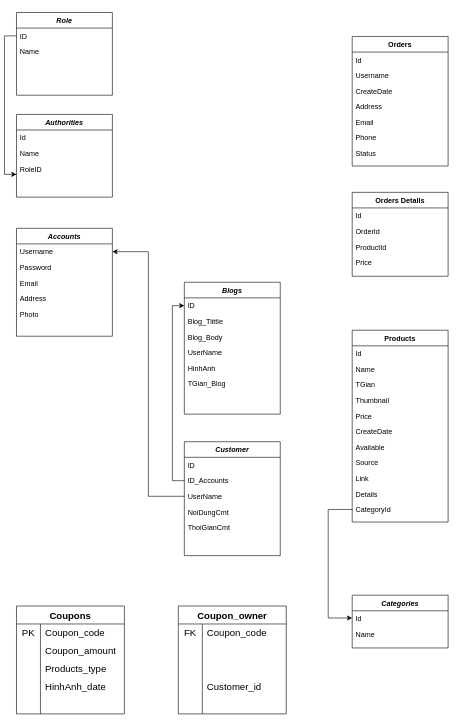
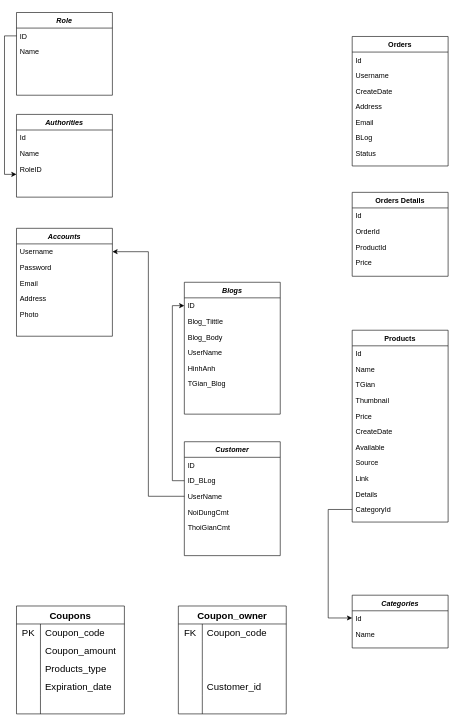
node "Phone": label "Phone" -> "BLog"
node "ID_Accounts": label "ID_Accounts" -> "ID_BLog"
node "HinhAnh_date": label "HinhAnh_date" -> "Expiration_date"
